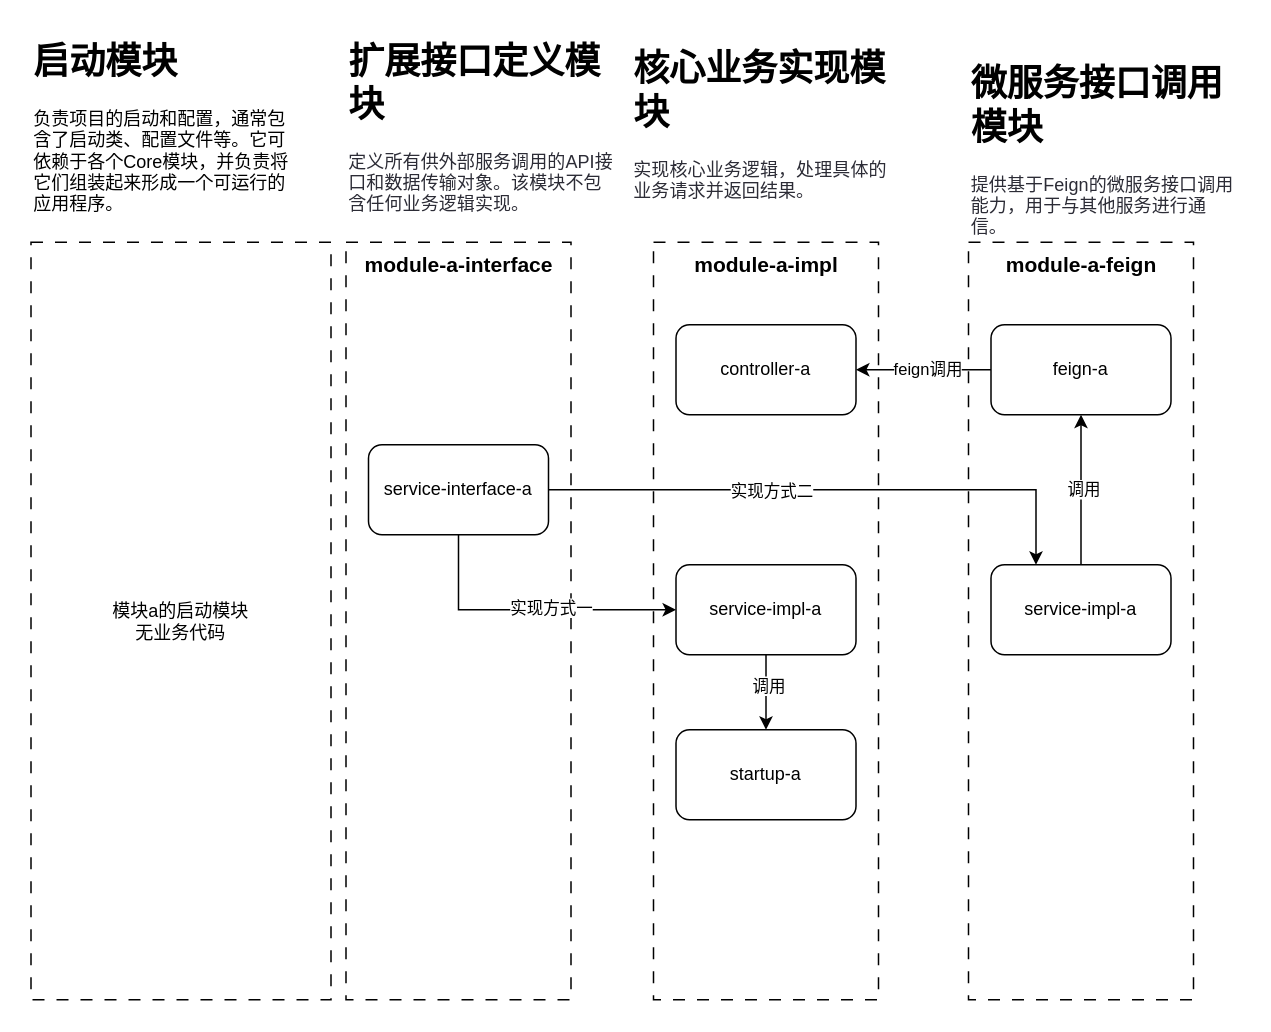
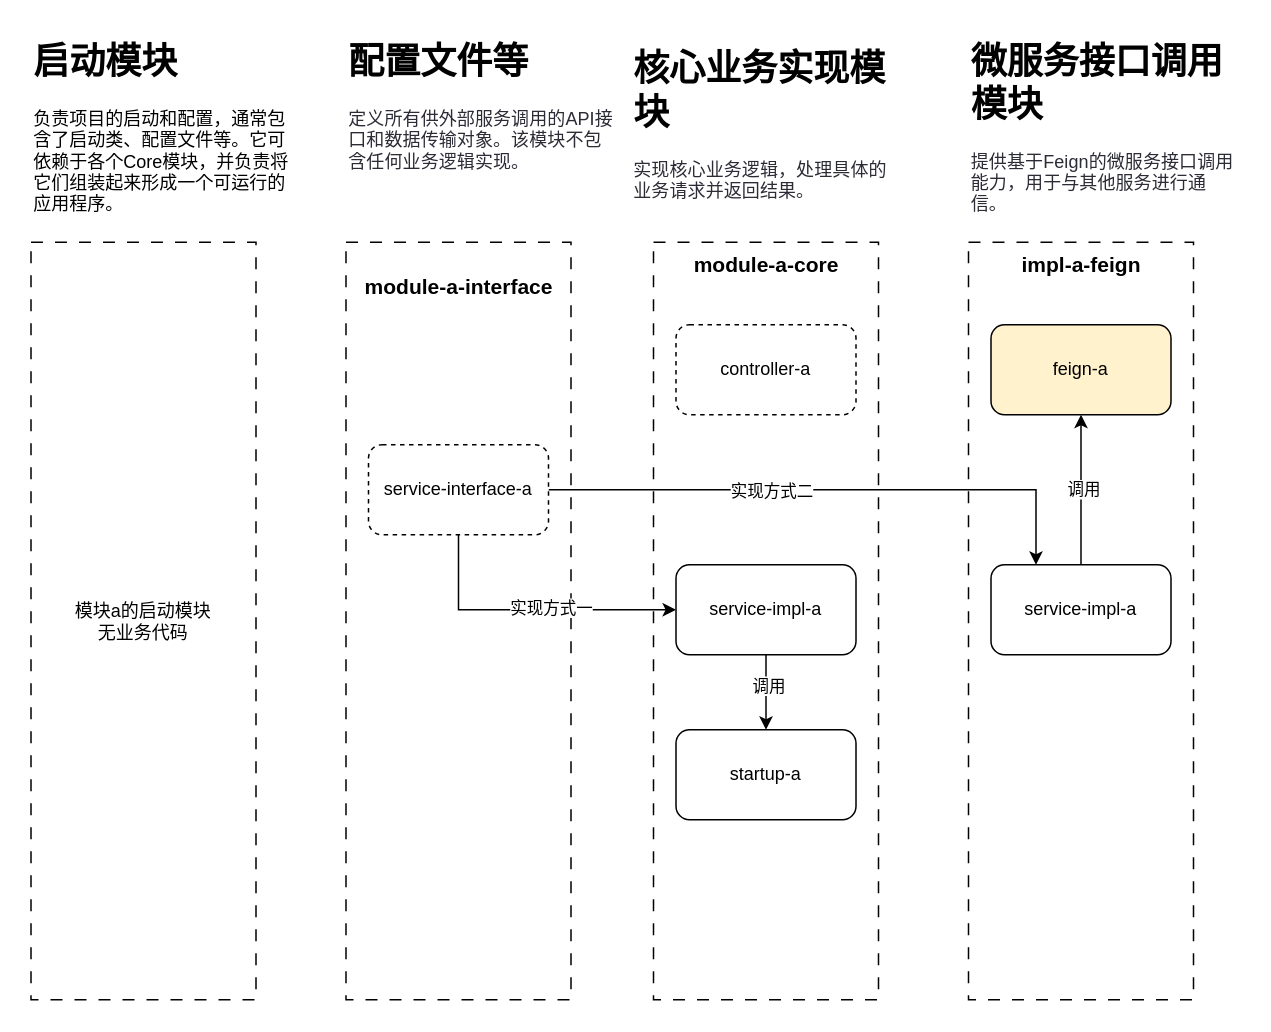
node "扩展接口定义模块定义所有供外部服务调用的API接口和数据传输对象。该模块不包含任何业务逻辑实现。": label "扩展接口定义模块定义所有供外部服务调用的API接口和数据传输对象。该模块不包含任何业务逻辑实现。" -> "配置文件等定义所有供外部服务调用的API接口和数据传输对象。该模块不包含任何业务逻辑实现。"
node "微服务接口调用模块提供基于Feign的微服务接口调用能力，用于与其他服务进行通信。": moved (1103, 143) -> (1103, 121)
node "module-a-interface": moved (458, 265) -> (458, 287)
node "module-a-impl": label "module-a-impl" -> "module-a-core"
node "module-a-feign": label "module-a-feign" -> "impl-a-feign"
node "controller-a": style solid -> dashed
edge "feign-a" -> "controller-a": removed, label "feign调用"
node "feign-a": fillcolor #ffffff -> #fff2cc
node "service-interface-a": style solid -> dashed
node "模块a的启动模块 无业务代码": size 300x758 -> 225x758
